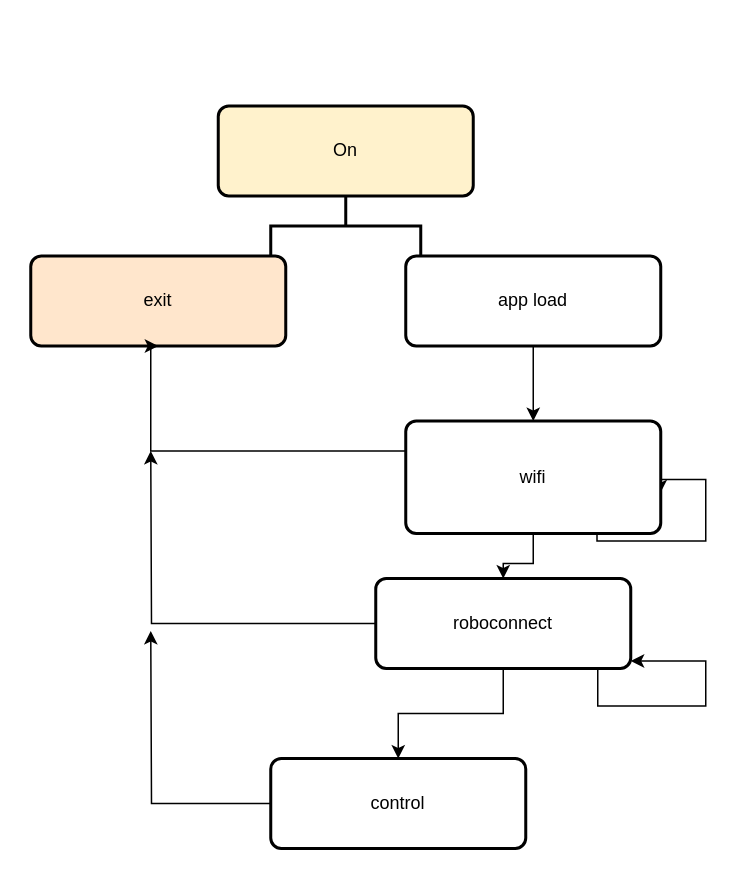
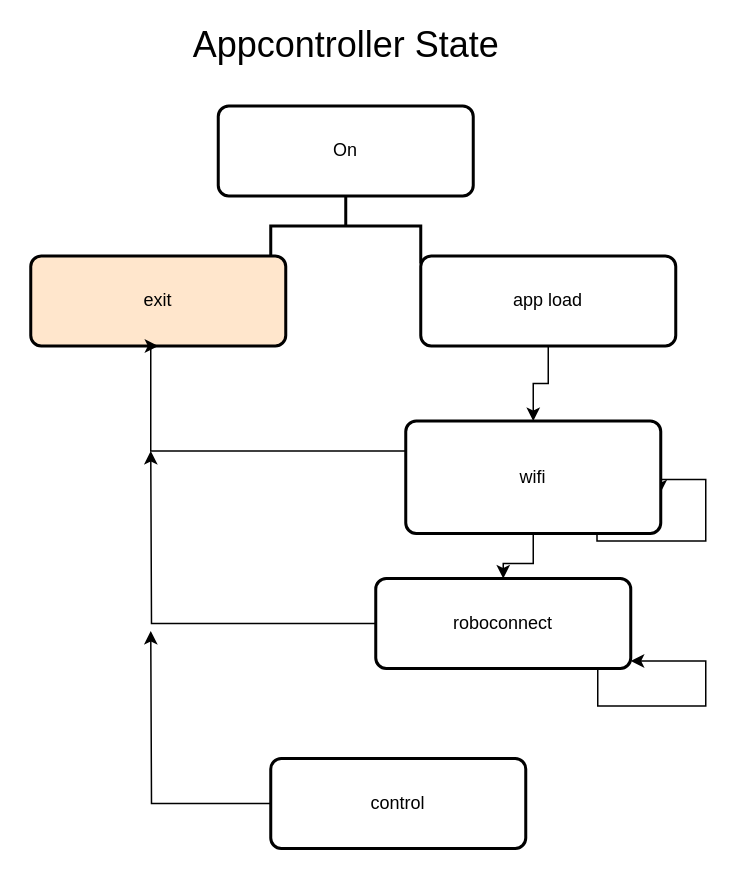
node "Appcontroller State": added
node "On": fillcolor #fff2cc -> #ffffff
node "app load": moved (533, 301) -> (548, 301)
edge "roboconnect" -> "control": removed
